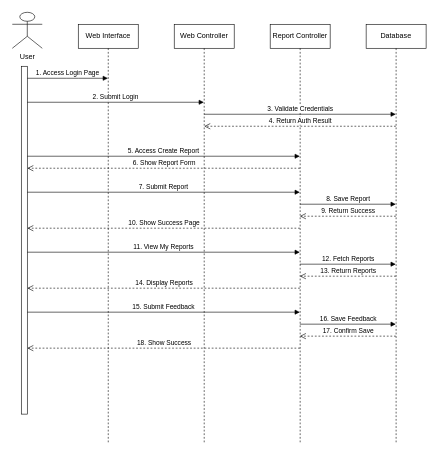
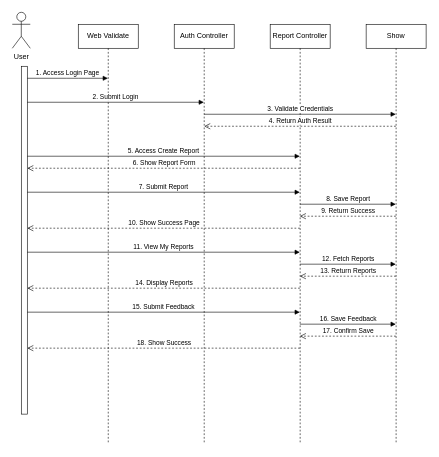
node "User": size 30x36 -> 18x36
node "Web Interface": label "Web Interface" -> "Web Validate"
node "Web Controller": label "Web Controller" -> "Auth Controller"
node "Database": label "Database" -> "Show"
